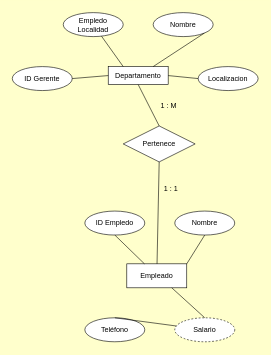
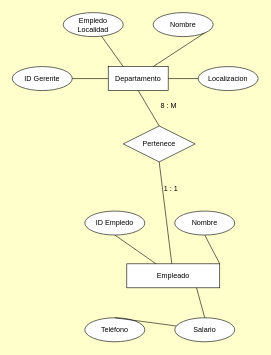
node "Departamento": size 60x18 -> 60x24
node "1 : M": label "1 : M" -> "8 : M"
node "Empleado": size 60x24 -> 93x24
node "Salario": style dashed -> solid
